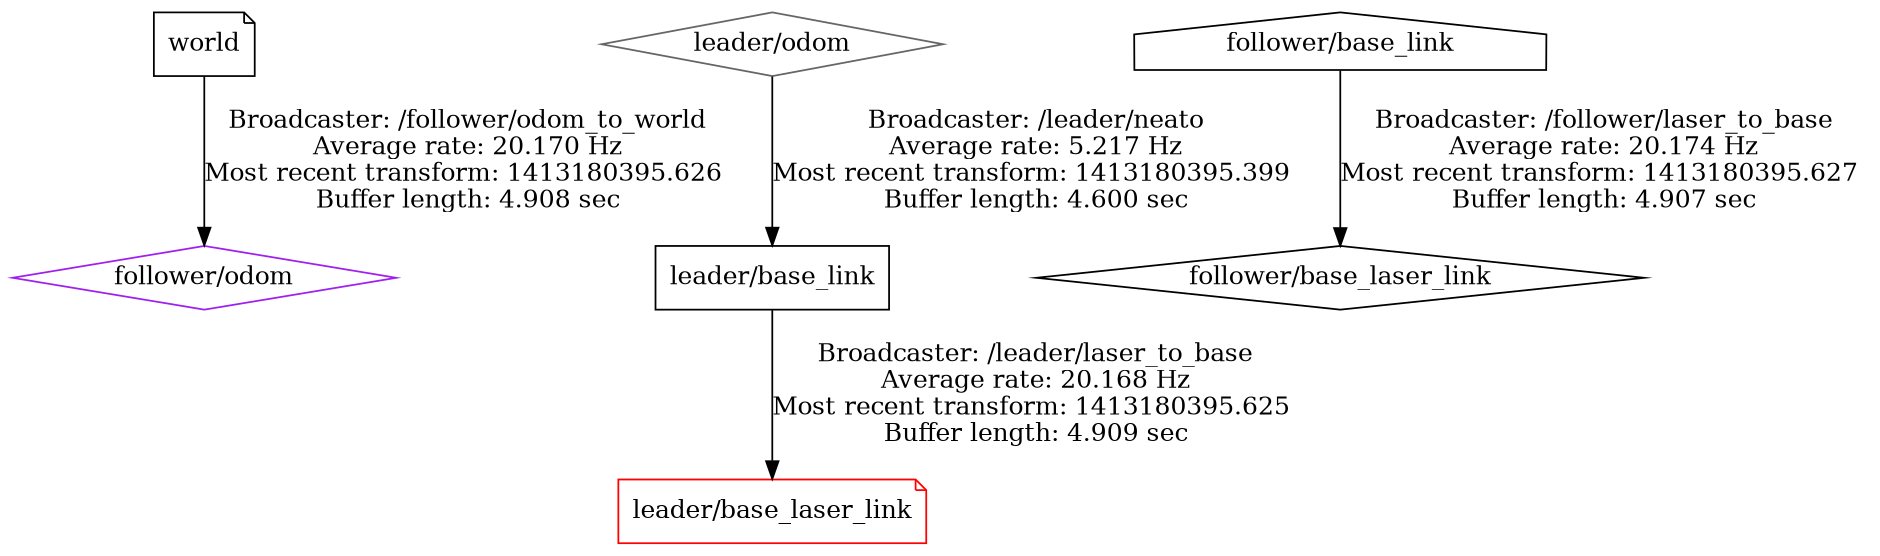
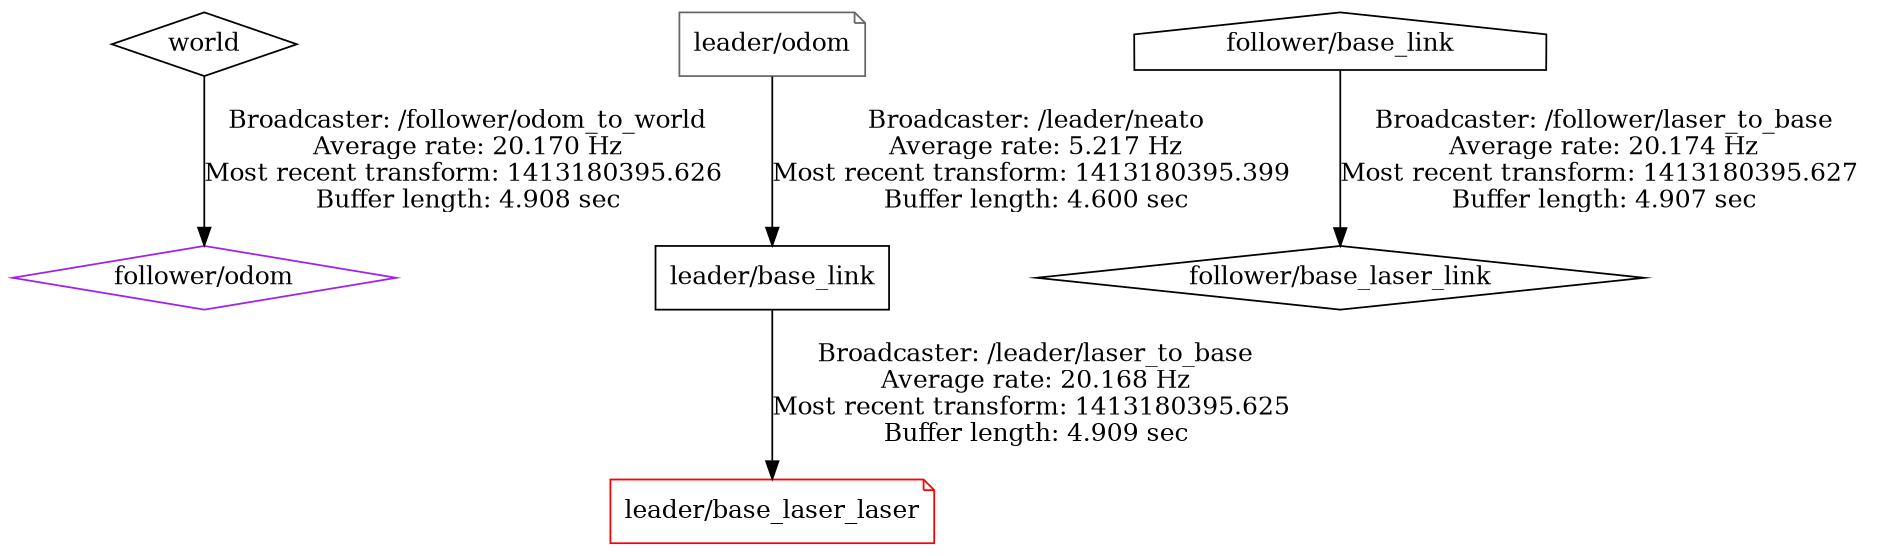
node "world": shape note -> diamond
node "leader/odom": shape diamond -> note
node "leader/base_laser_link": label "leader/base_laser_link" -> "leader/base_laser_laser"
